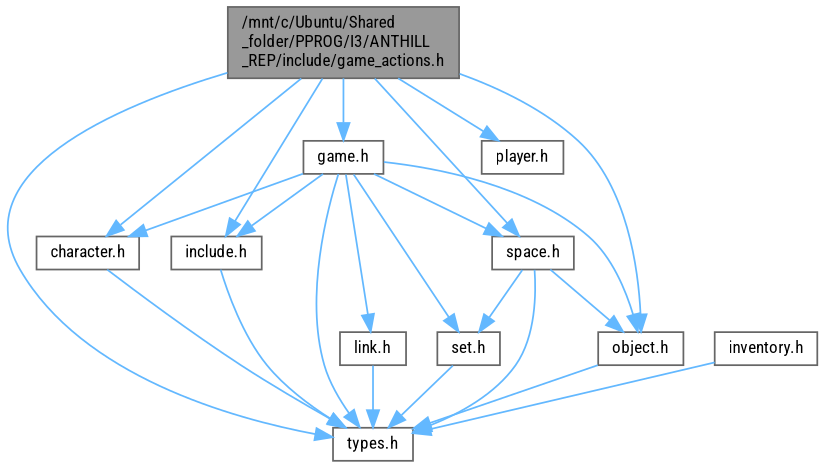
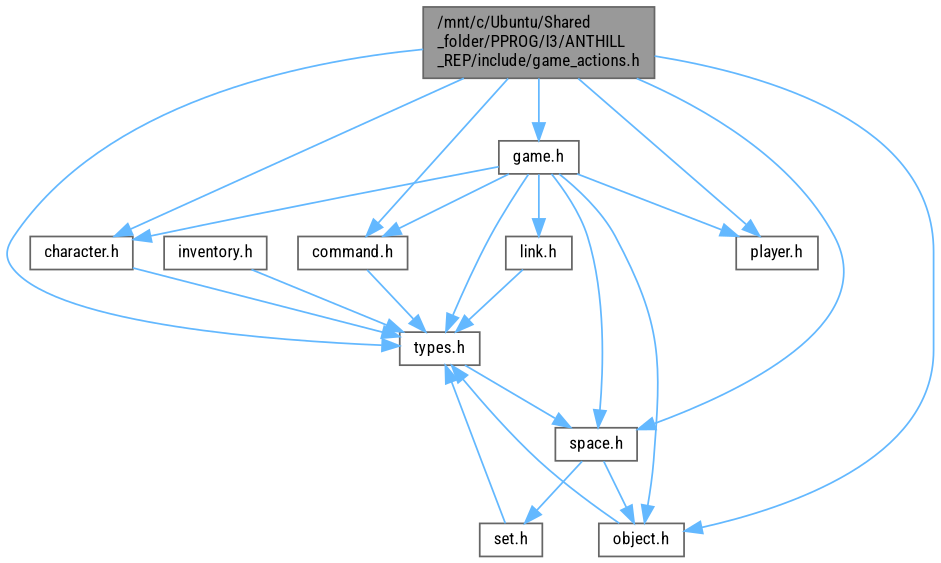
edge "game.h" -> "set.h": now "game.h" -> "player.h"
node "include.h": label "include.h" -> "command.h"
edge "space.h" -> "types.h": reversed
